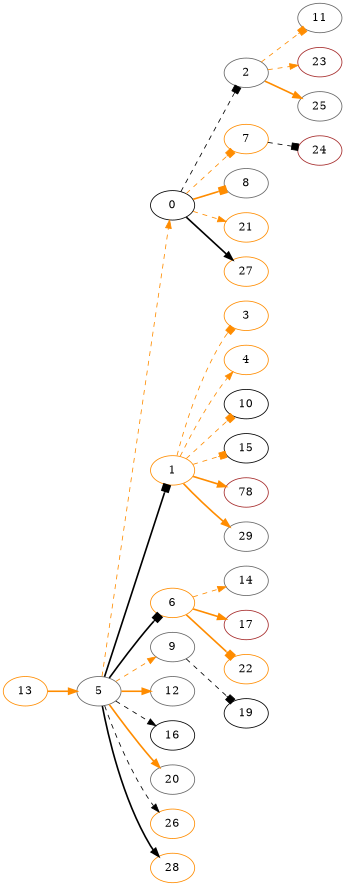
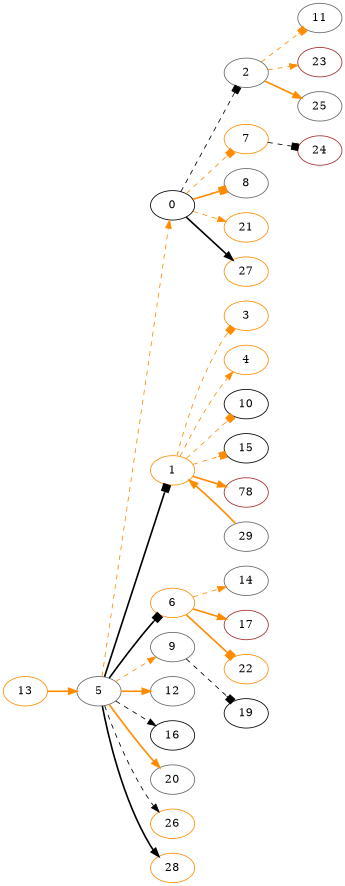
edge "1" -> "29": reversed
